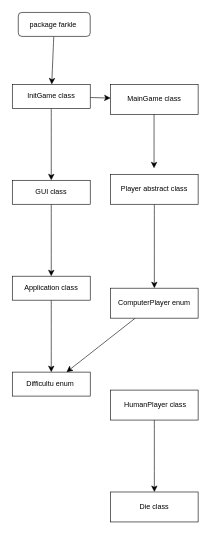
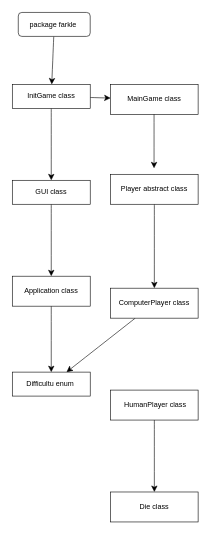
node "Application class": size 78x24 -> 78x30
node "ComputerPlayer enum": label "ComputerPlayer enum" -> "ComputerPlayer class"
